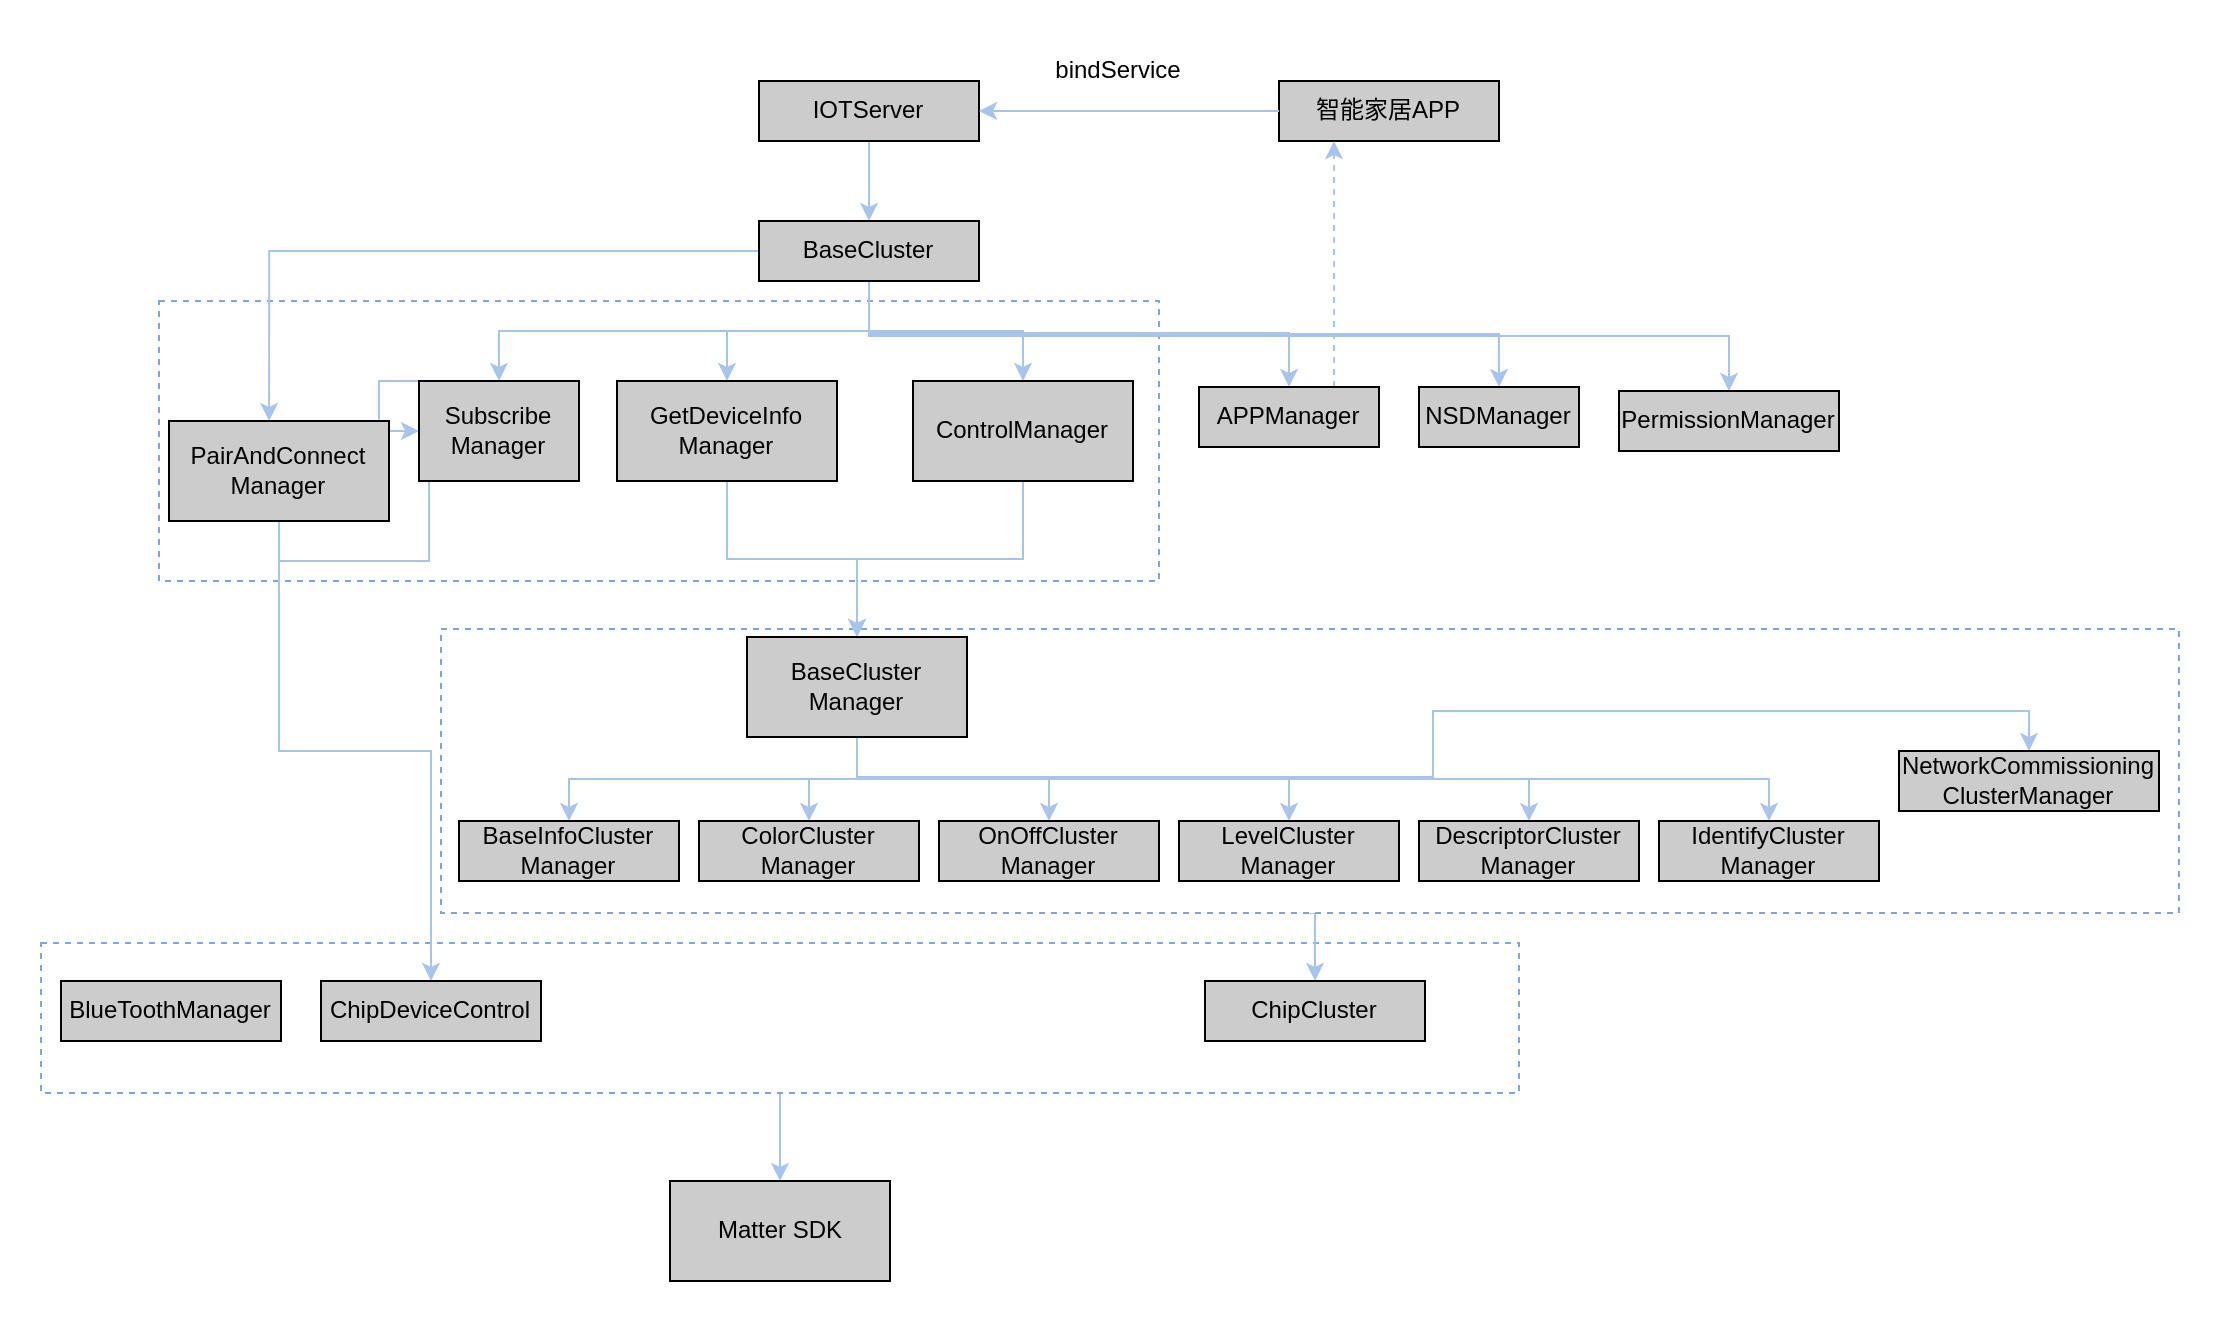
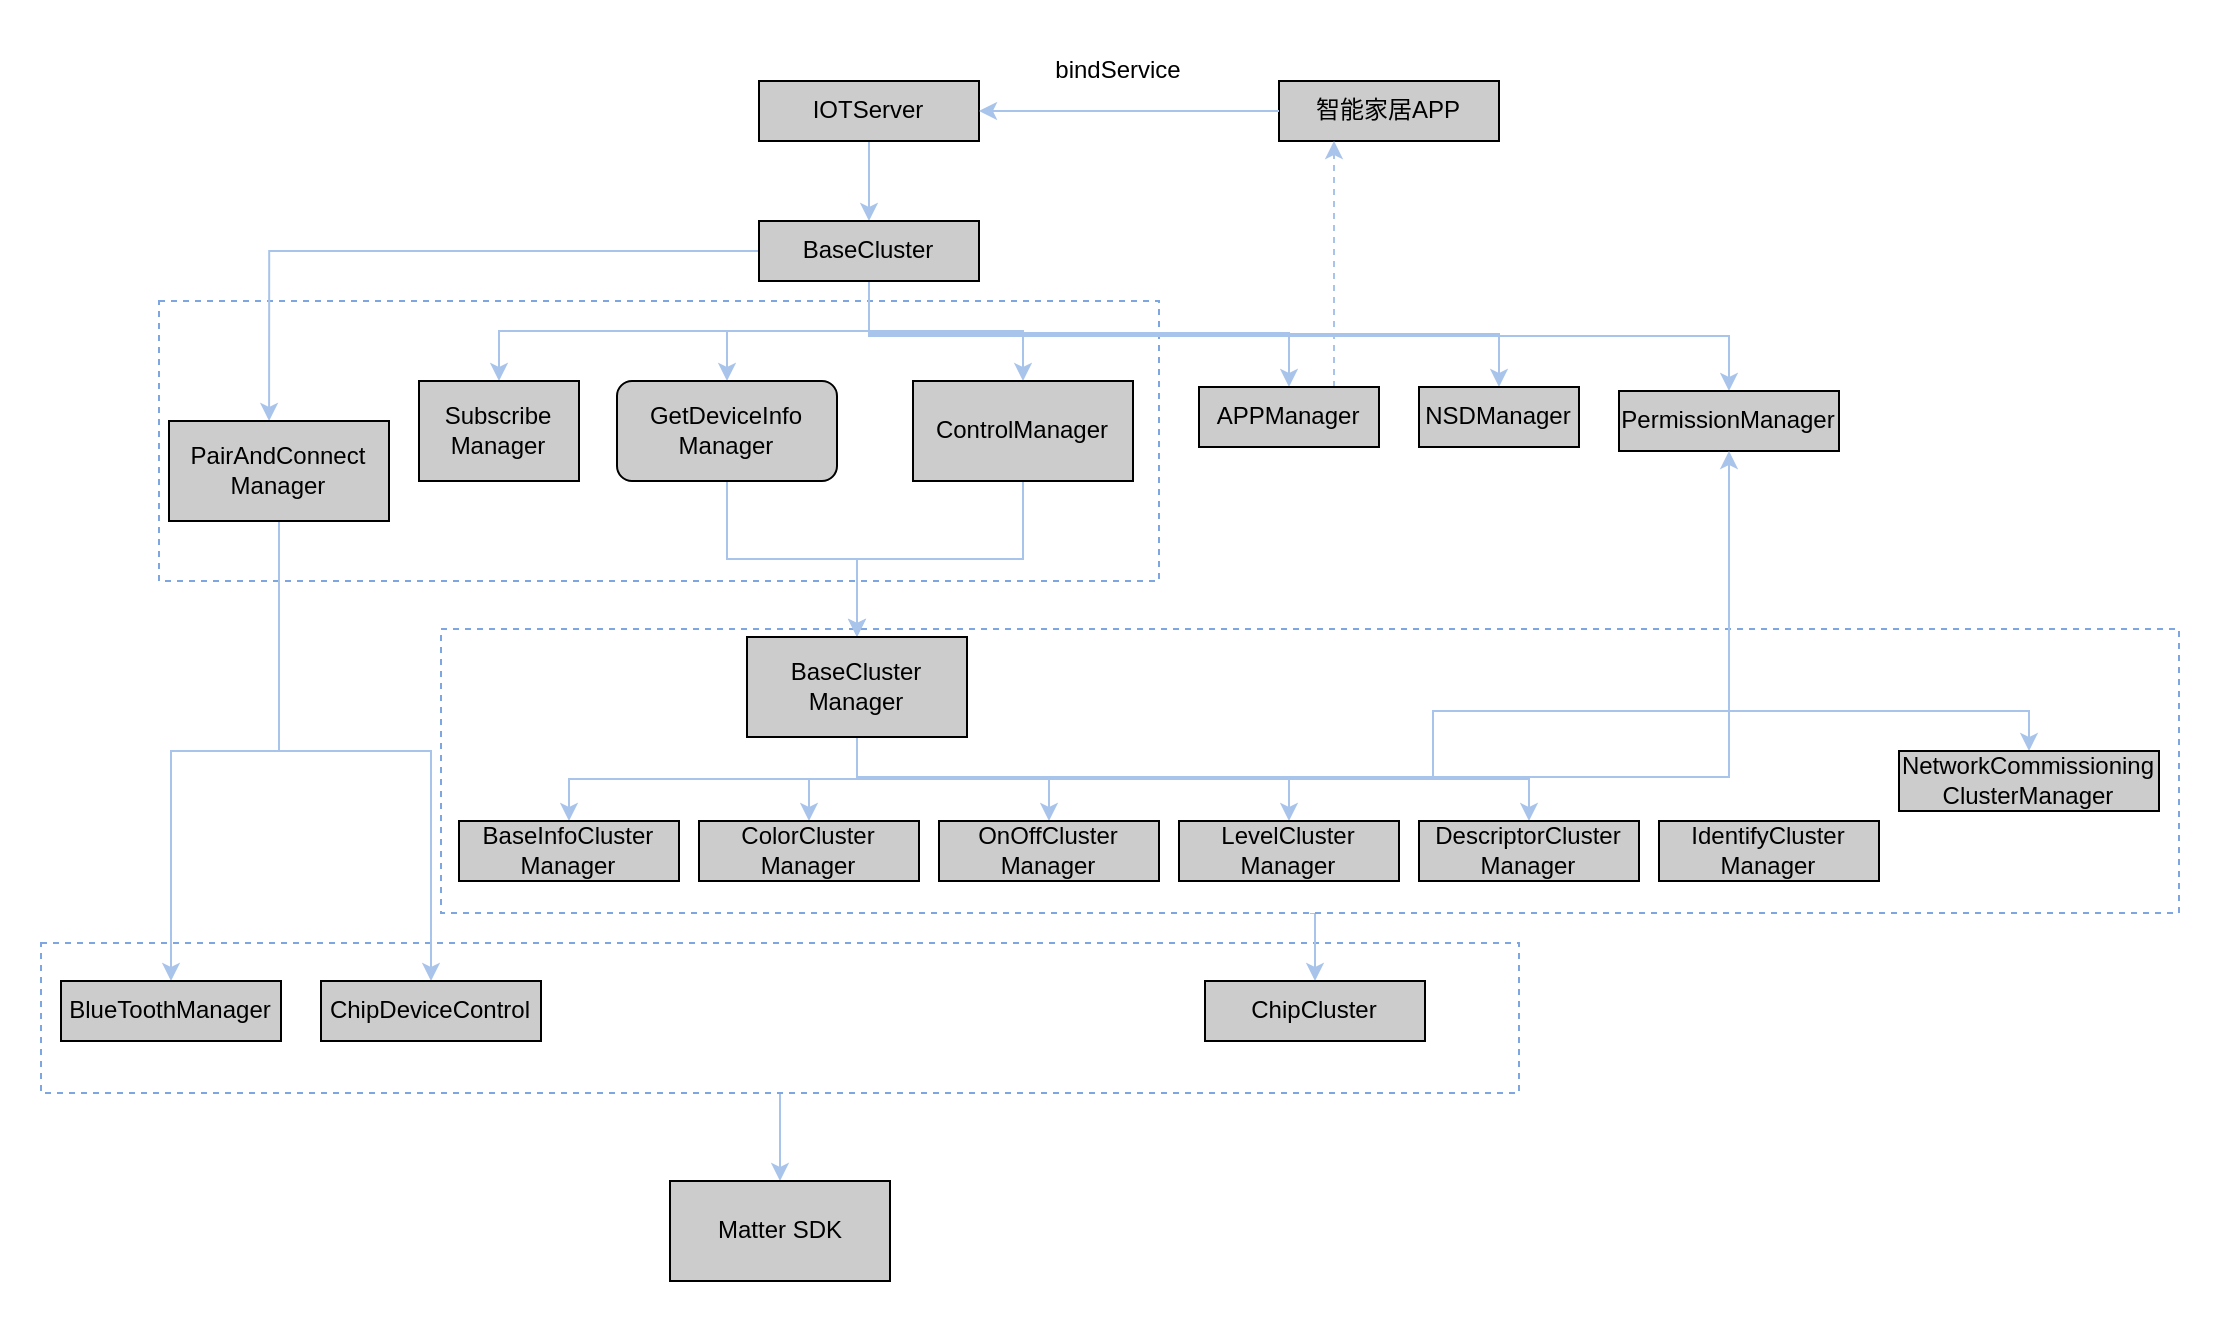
node "GetDeviceInfo Manager": shape rectangle -> rounded rectangle
edge "PairAndConnect Manager" -> "Subscribe Manager": now "PairAndConnect Manager" -> "BlueToothManager"
edge "BaseCluster Manager" -> "IdentifyClusterManager": now "BaseCluster Manager" -> "PermissionManager"
